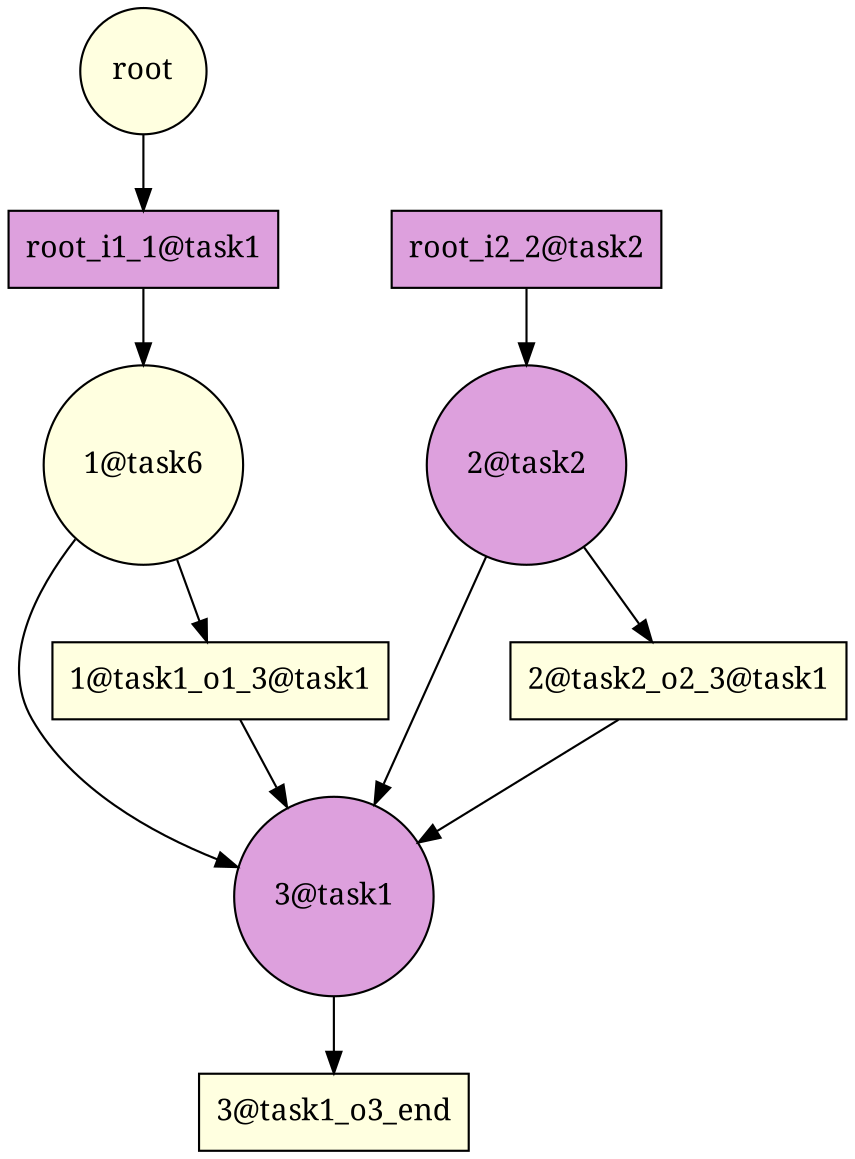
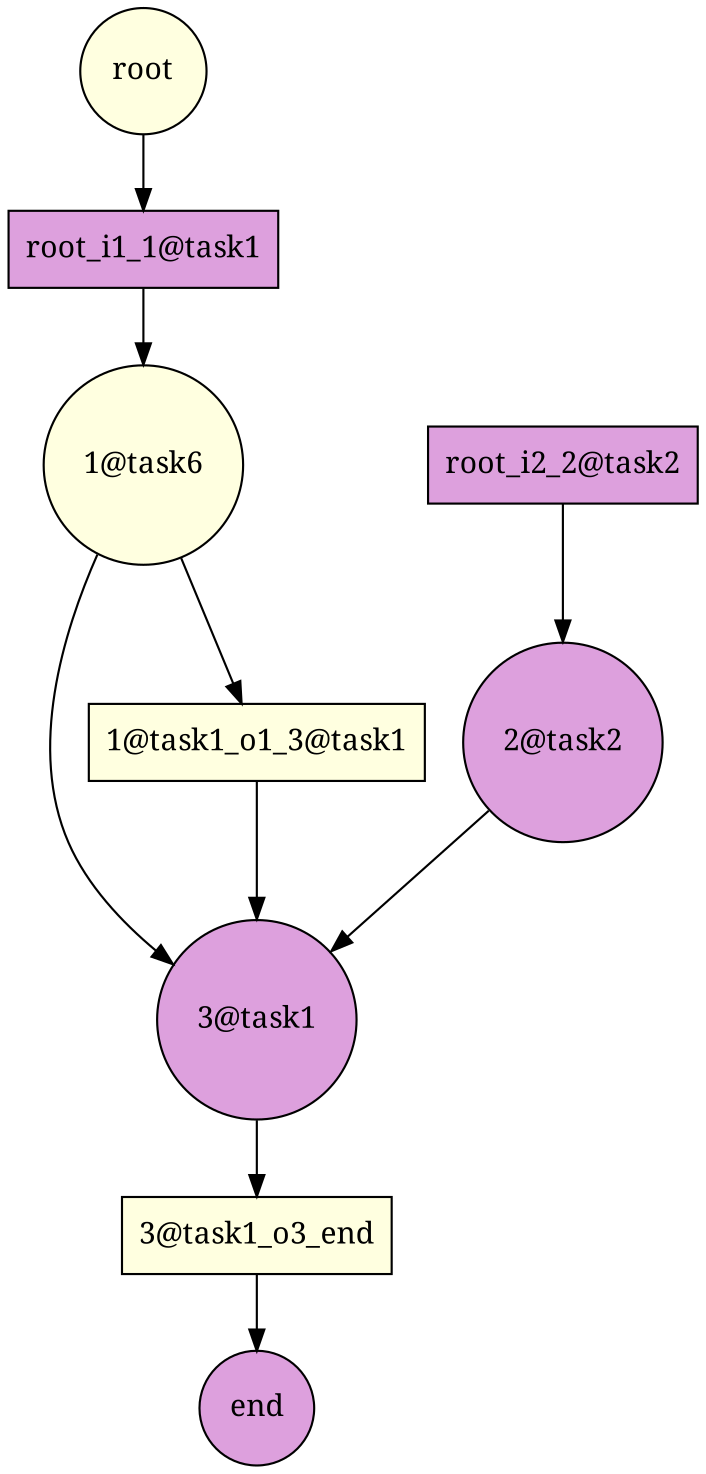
node "2@task2_o2_3@task1": removed
node "end": added
